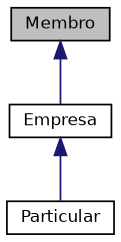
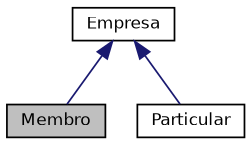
edge "Empresa" -> "Membro": reversed
